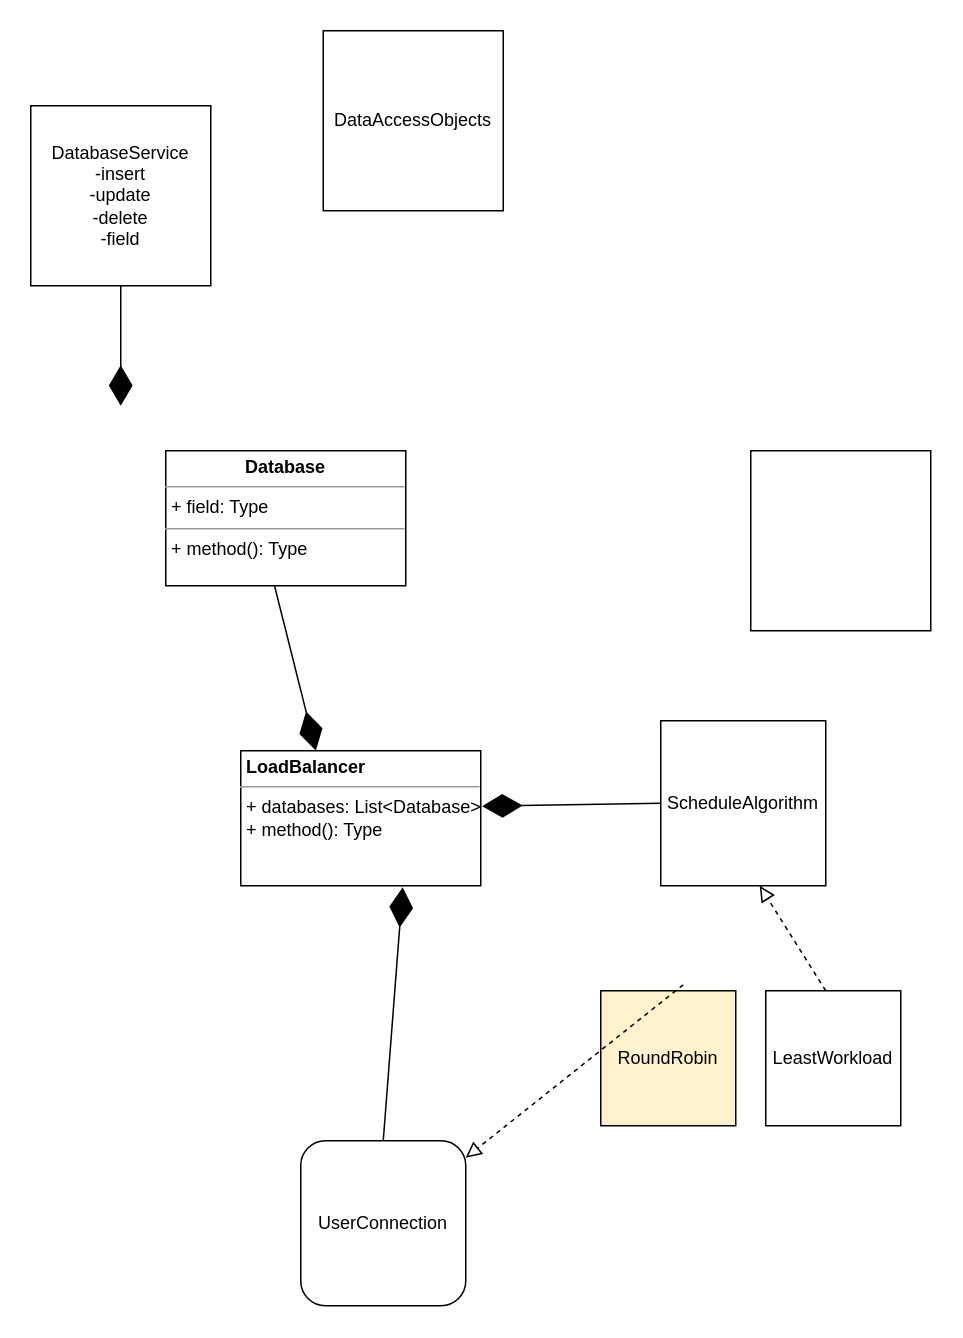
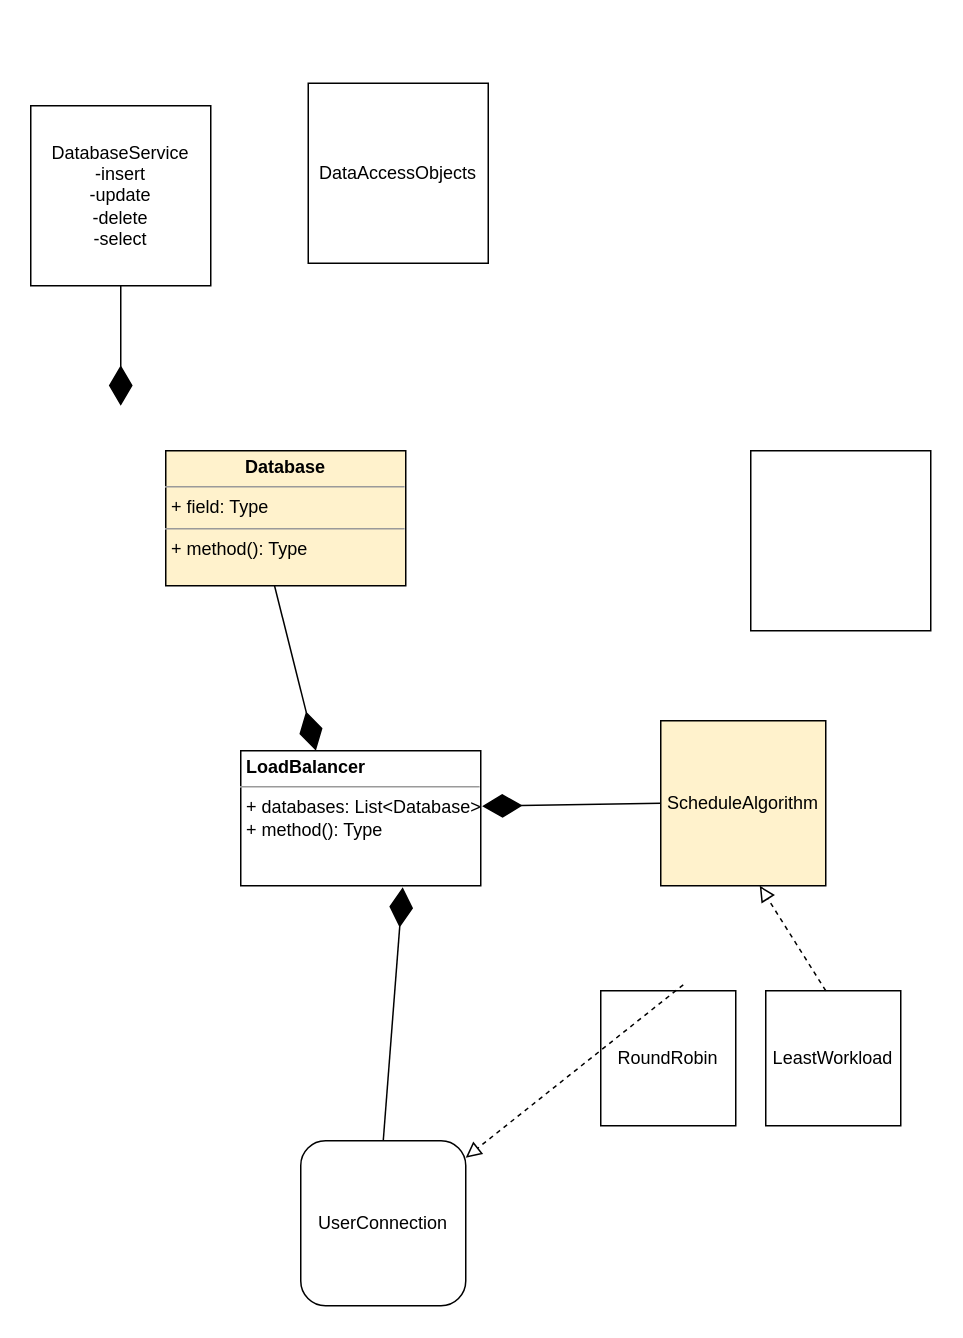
node "DataAccessObjects": moved (413, 121) -> (398, 173)
node "DatabaseService -insert -update -delete -field": label "DatabaseService -insert -update -delete -field" -> "DatabaseService -insert -update -delete -select"
node "Database + field: Type + method(): Type": fillcolor #ffffff -> #fff2cc
node "ScheduleAlgorithm": fillcolor #ffffff -> #fff2cc
node "RoundRobin": fillcolor #fff2cc -> #ffffff
